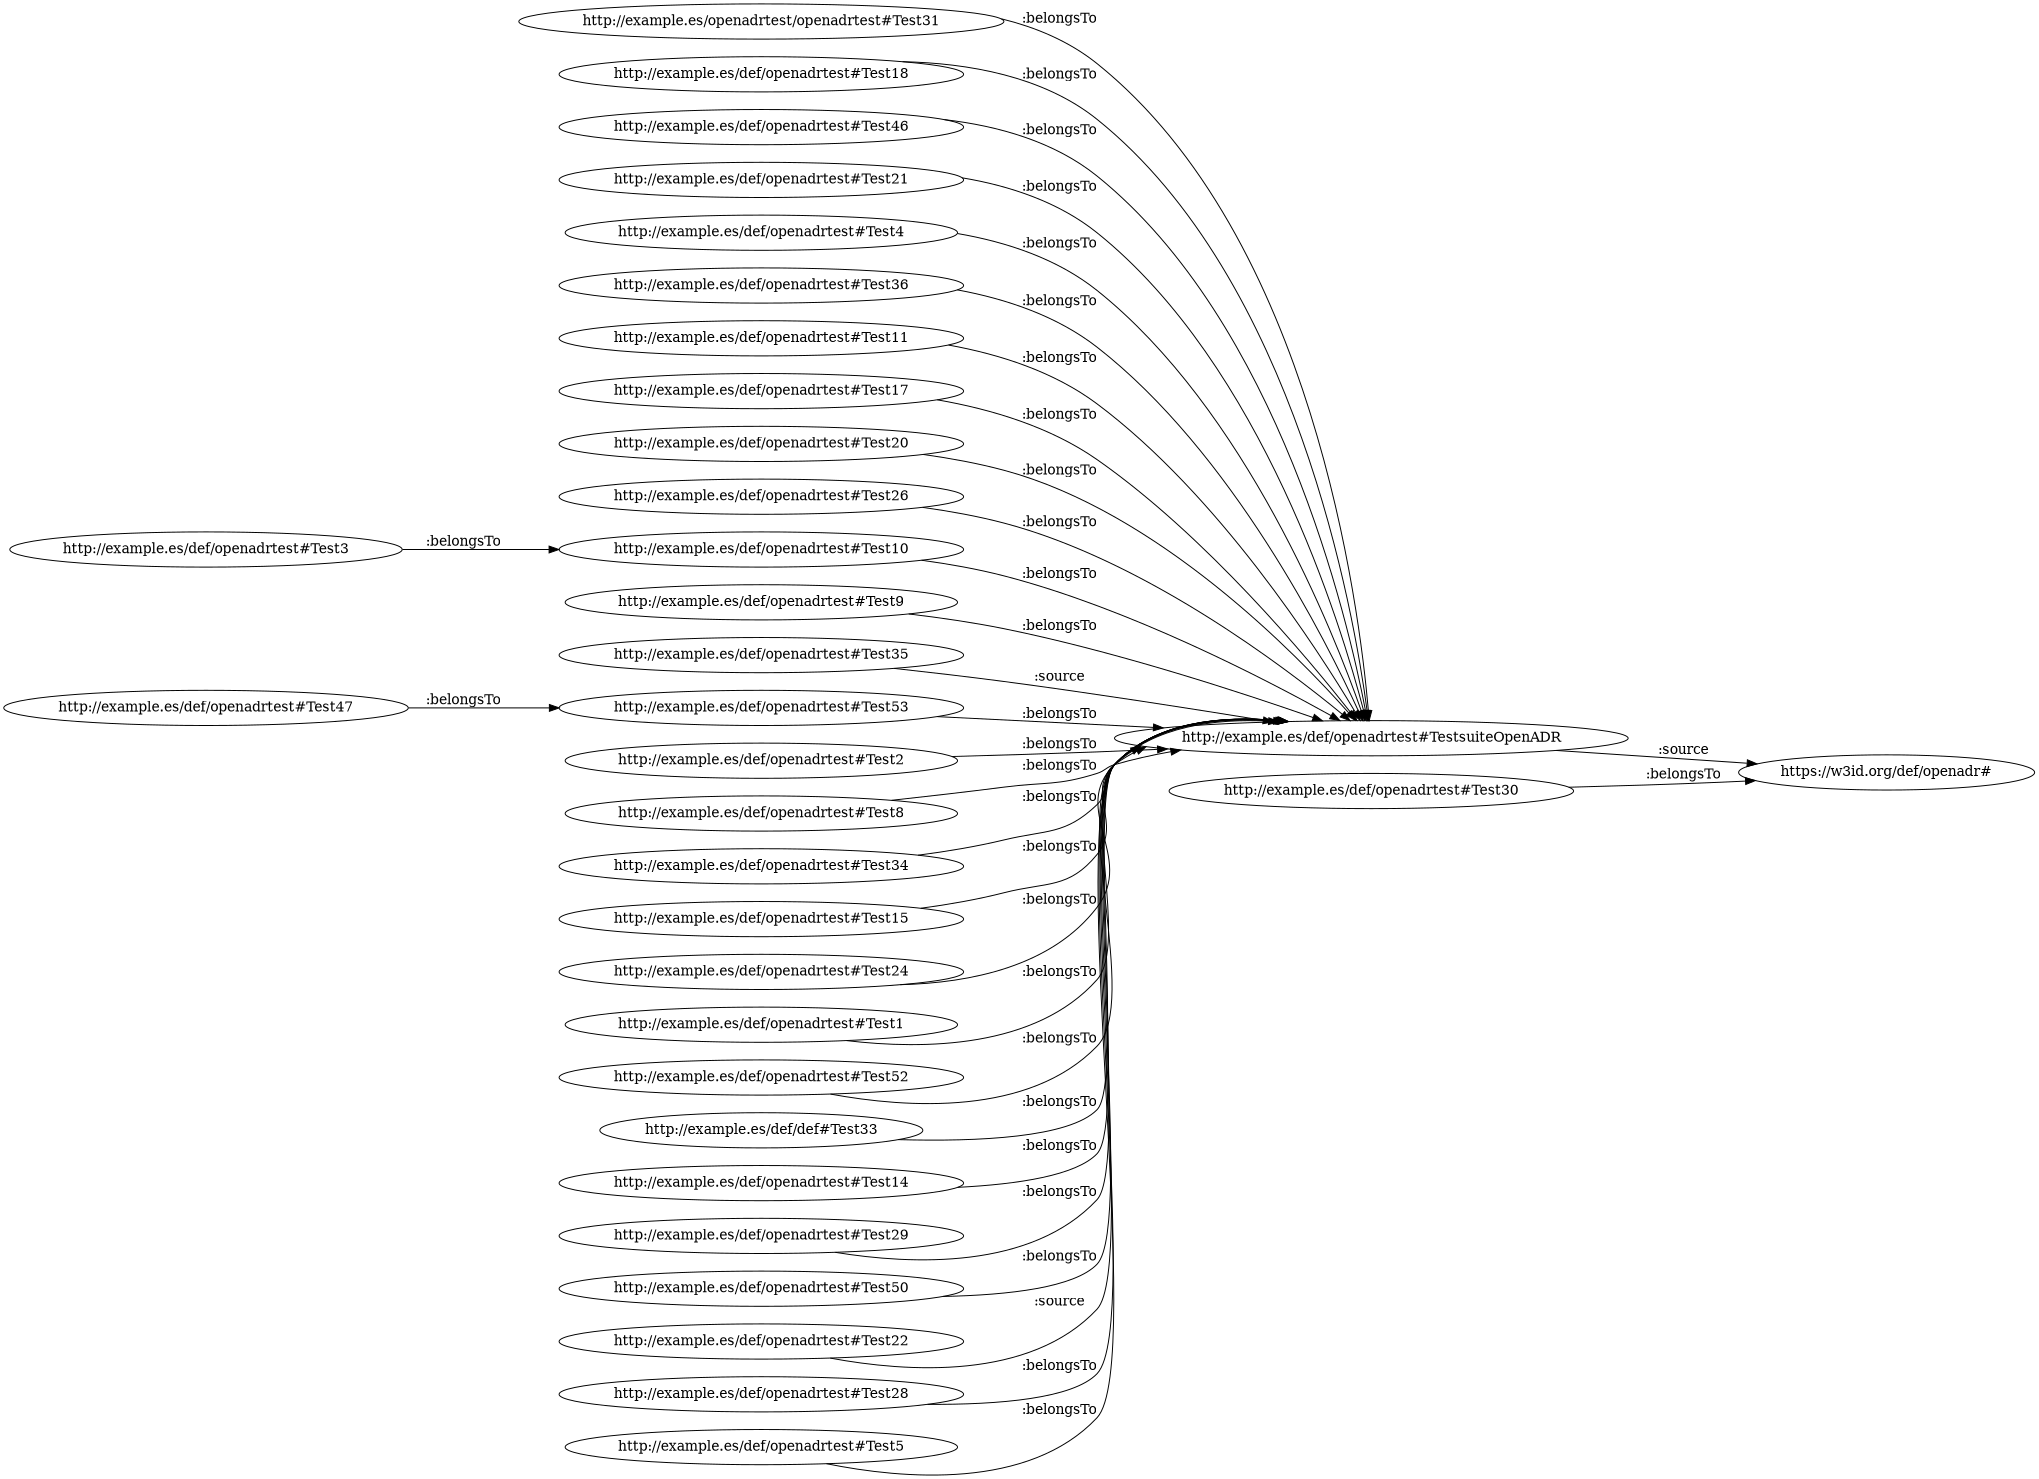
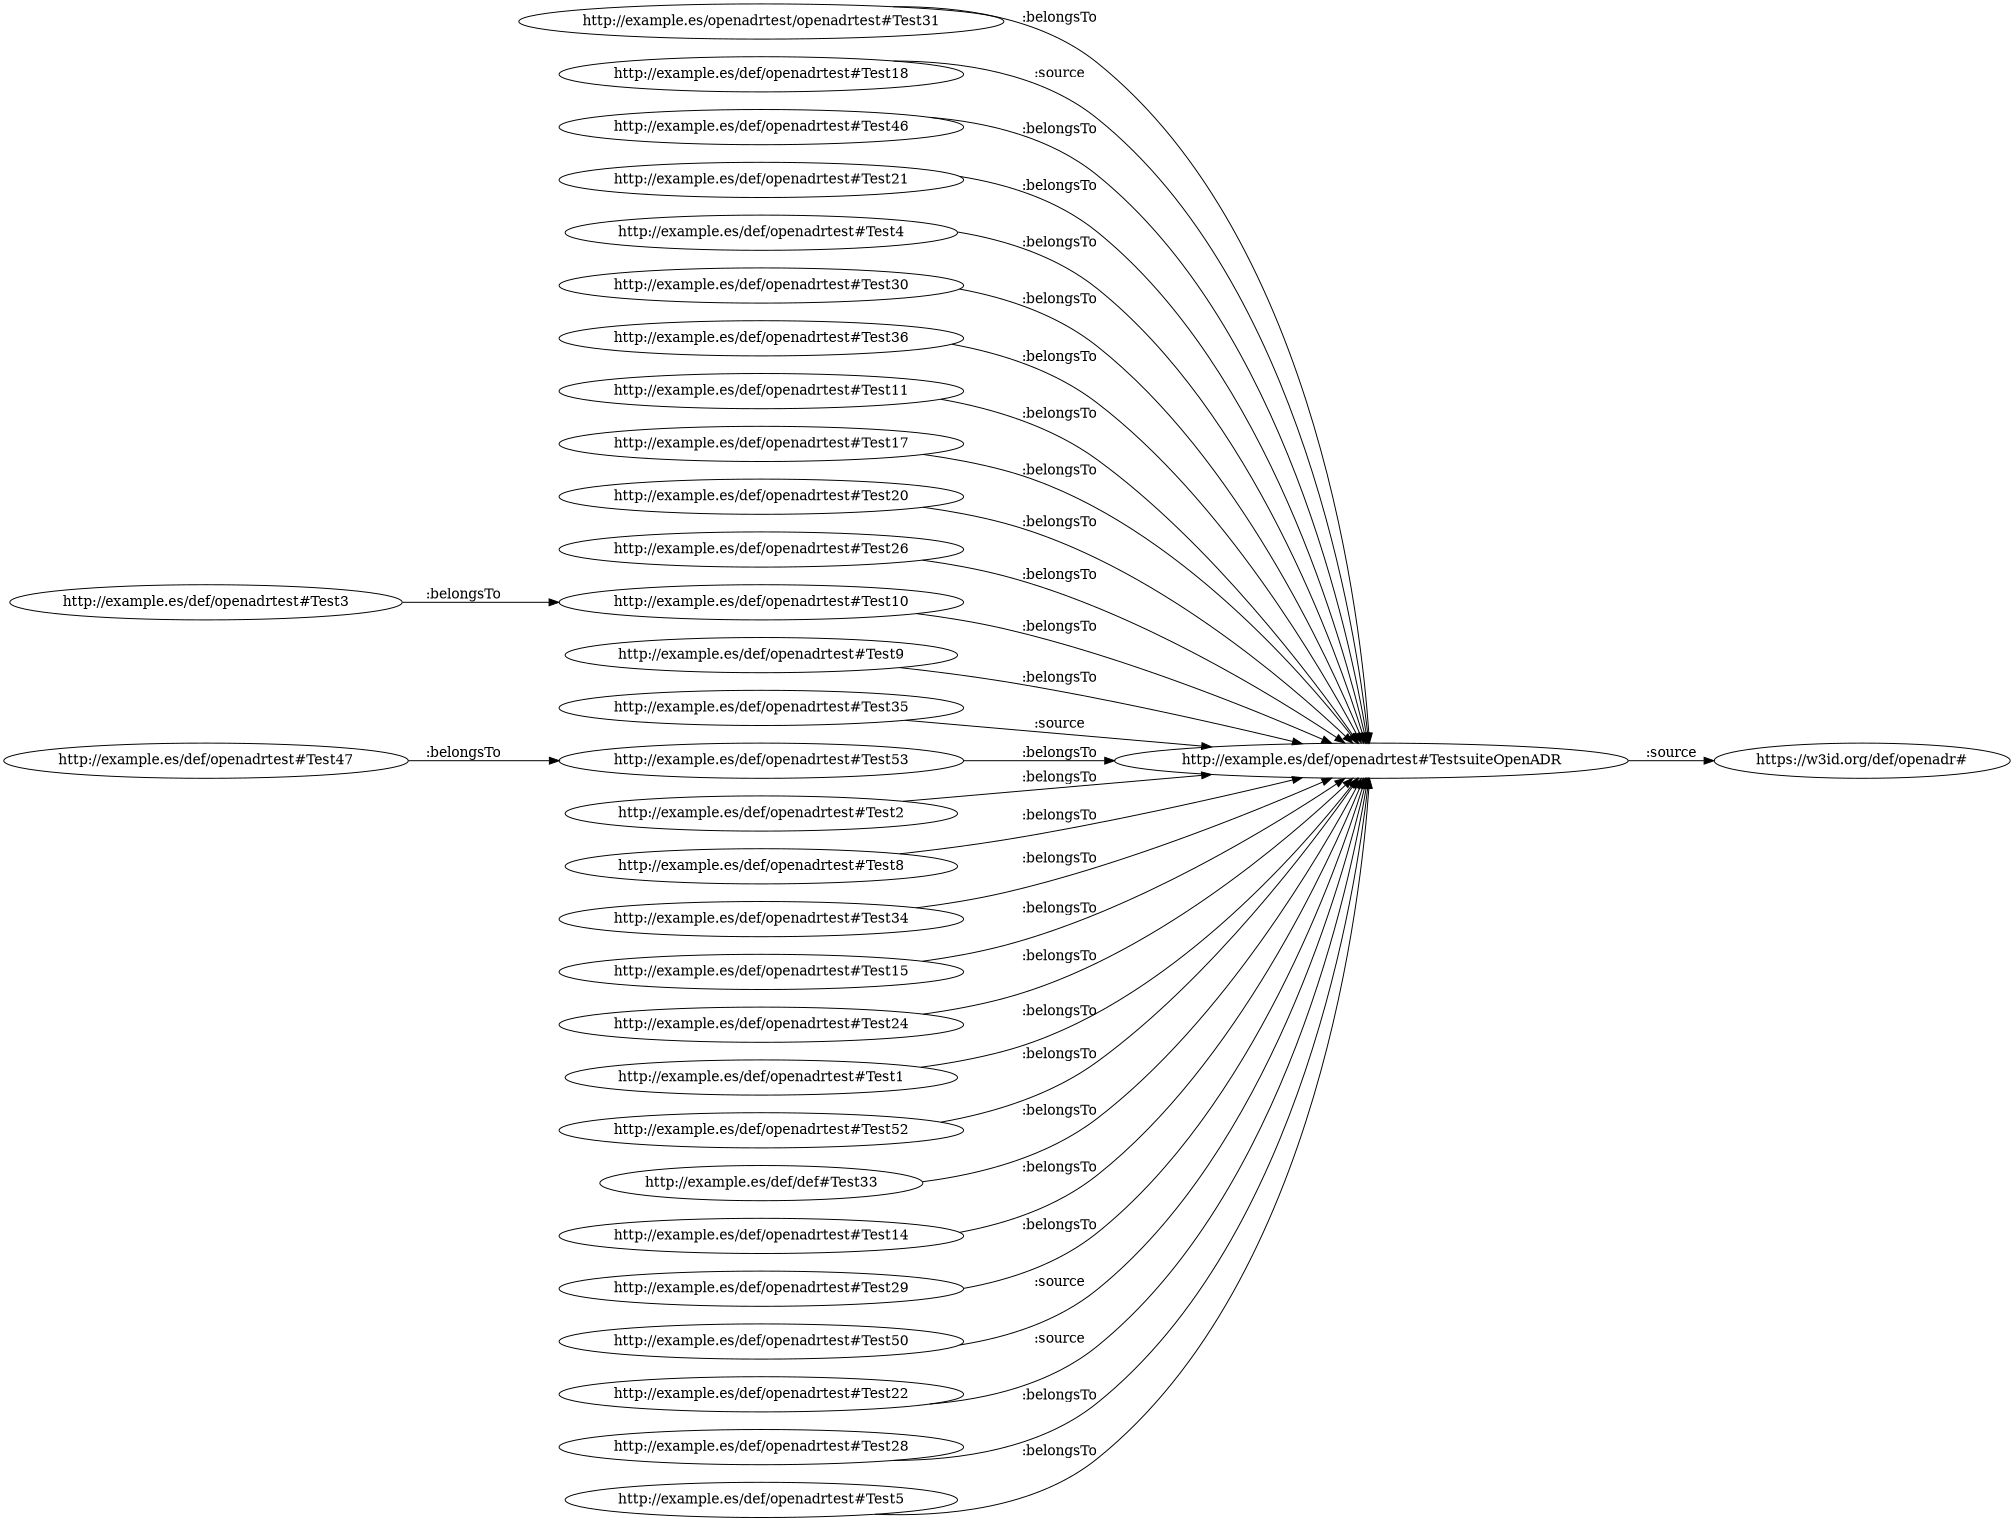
edge "http://example.es/def/openadrtest#Test18" -> "http://example.es/def/openadrtest#TestsuiteOpenADR": label ":belongsTo" -> ":source"
edge "http://example.es/def/openadrtest#Test30" -> "https://w3id.org/def/openadr#": now "http://example.es/def/openadrtest#Test30" -> "http://example.es/def/openadrtest#TestsuiteOpenADR"
edge "http://example.es/def/openadrtest#Test50" -> "http://example.es/def/openadrtest#TestsuiteOpenADR": label ":belongsTo" -> ":source"
